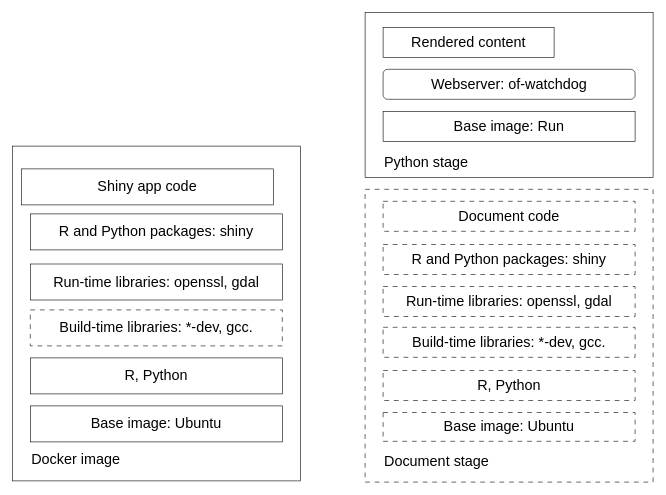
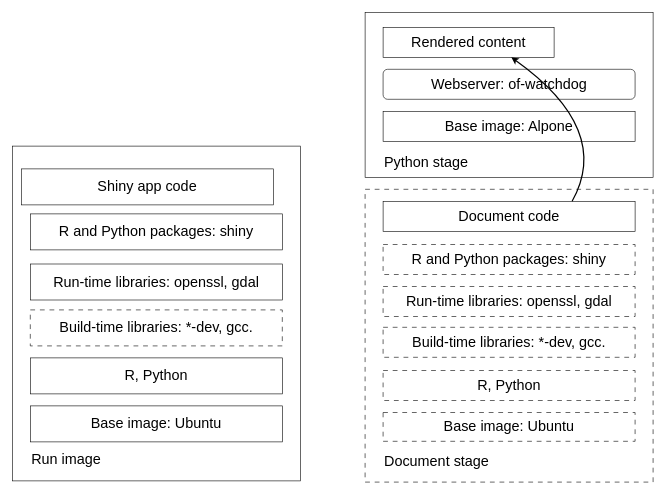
edge "Document code" -> "Rendered content": added
node "Base image: Run": label "Base image: Run" -> "Base image: Alpone"
node "Document code": style dashed -> solid
node "Docker image": label "Docker image" -> "Run image"
